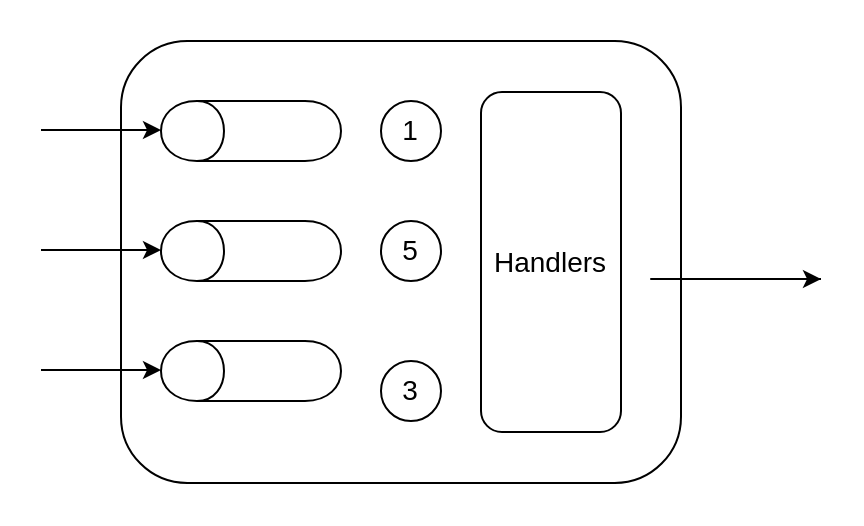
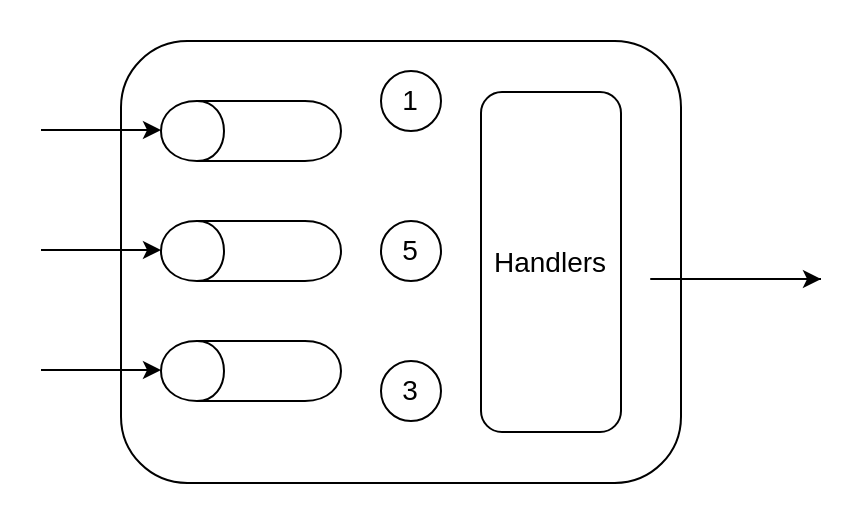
node "1": moved (411, 131) -> (411, 101)
